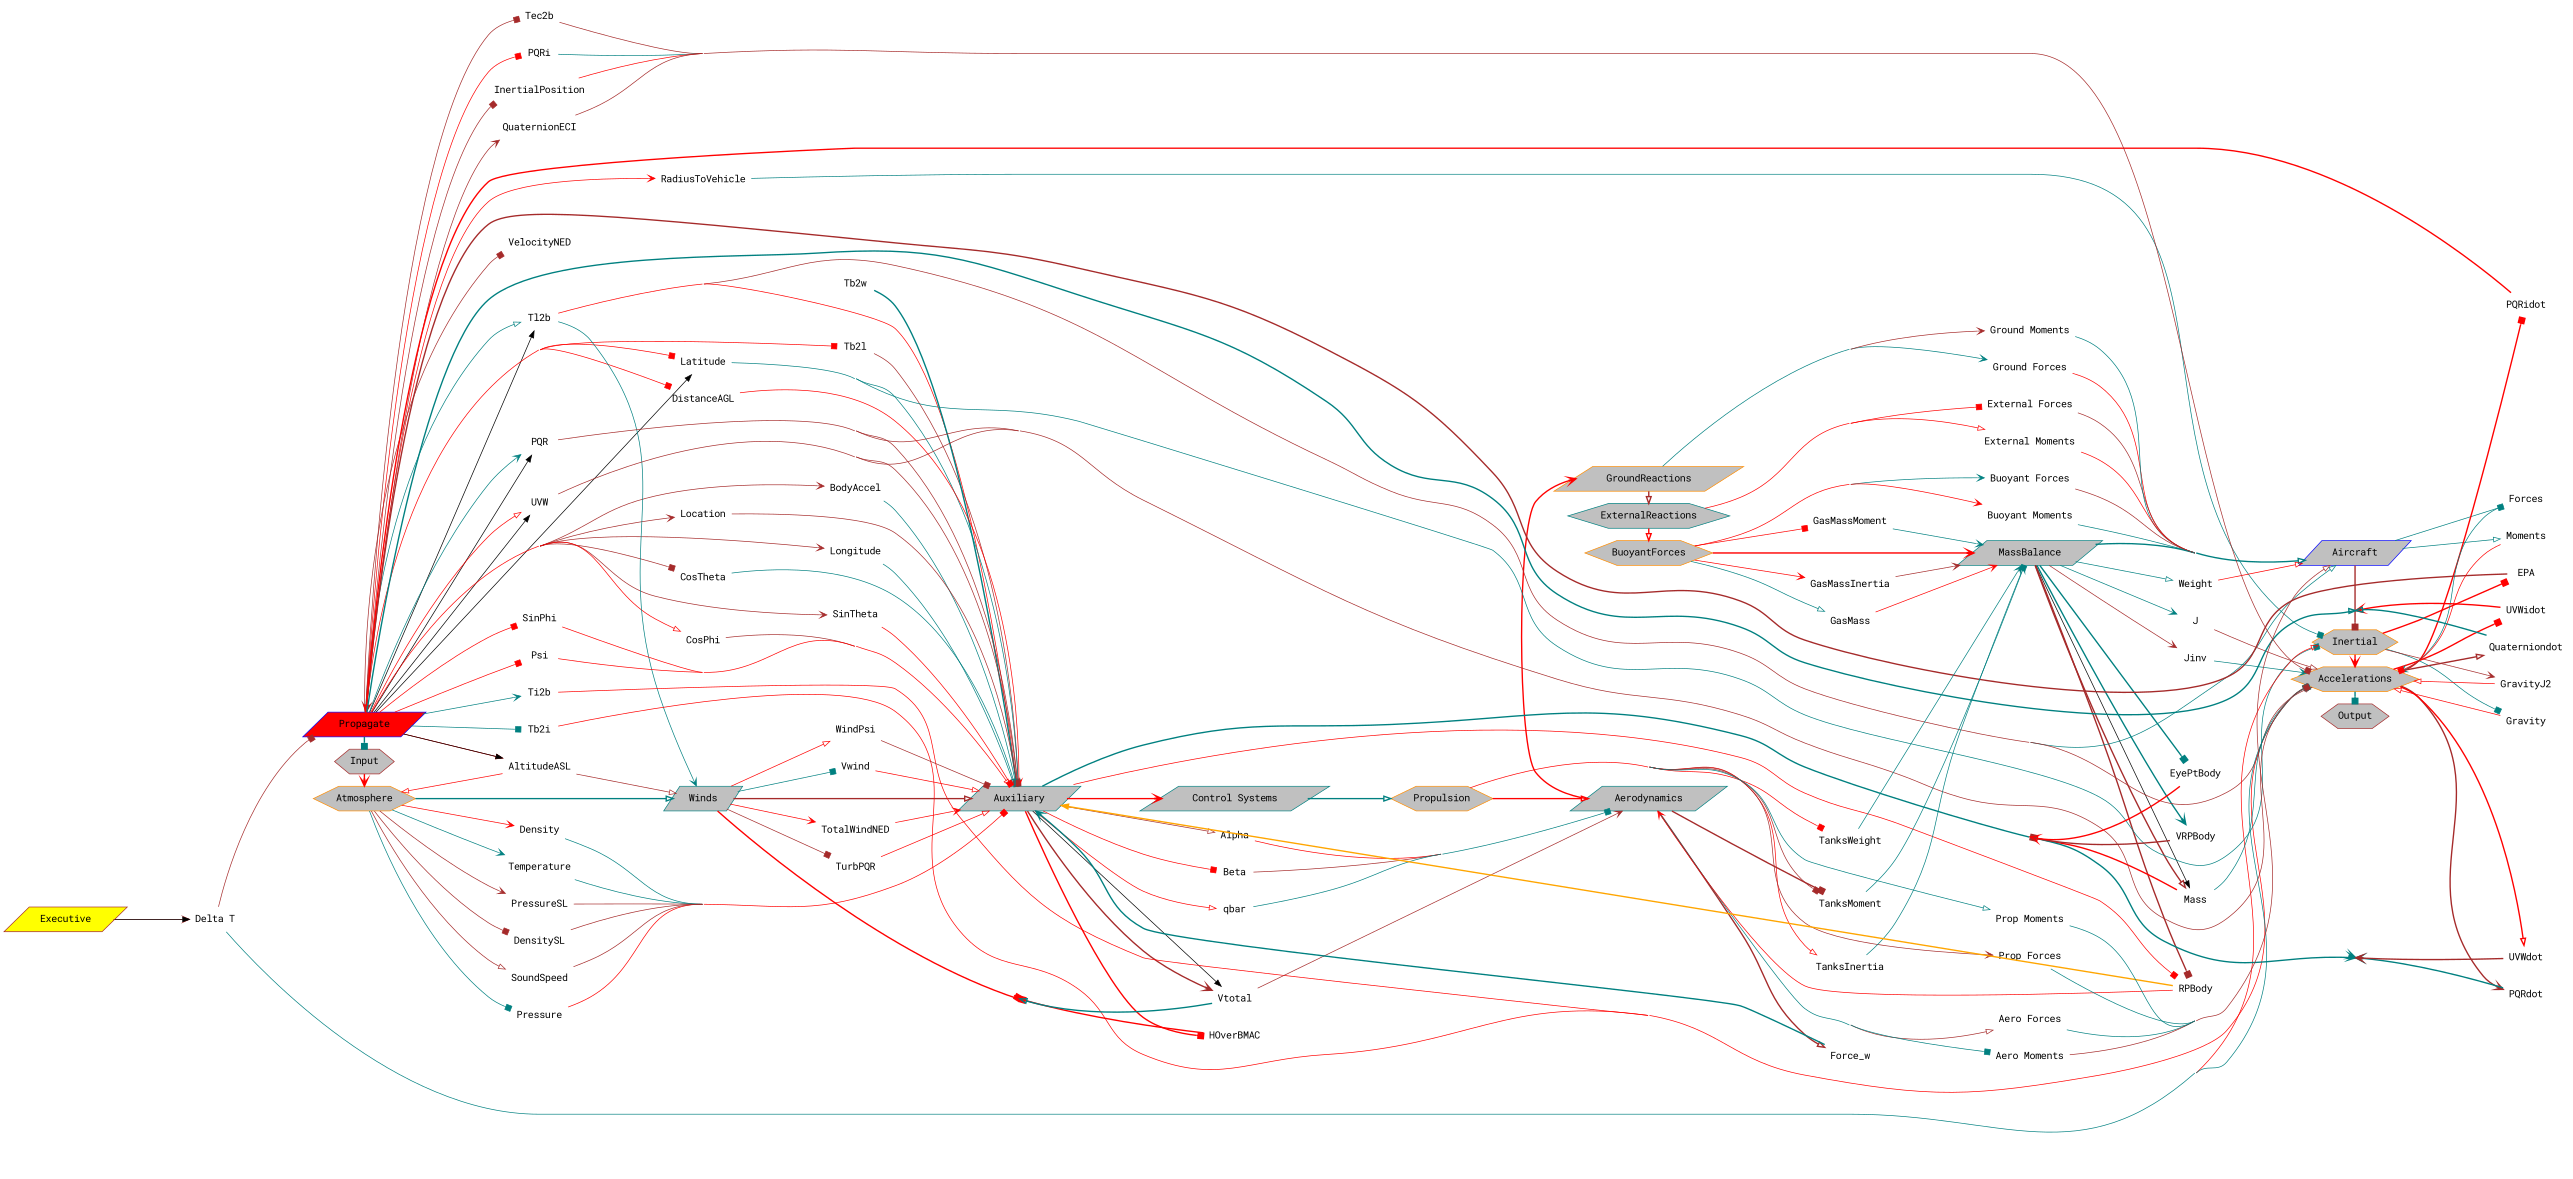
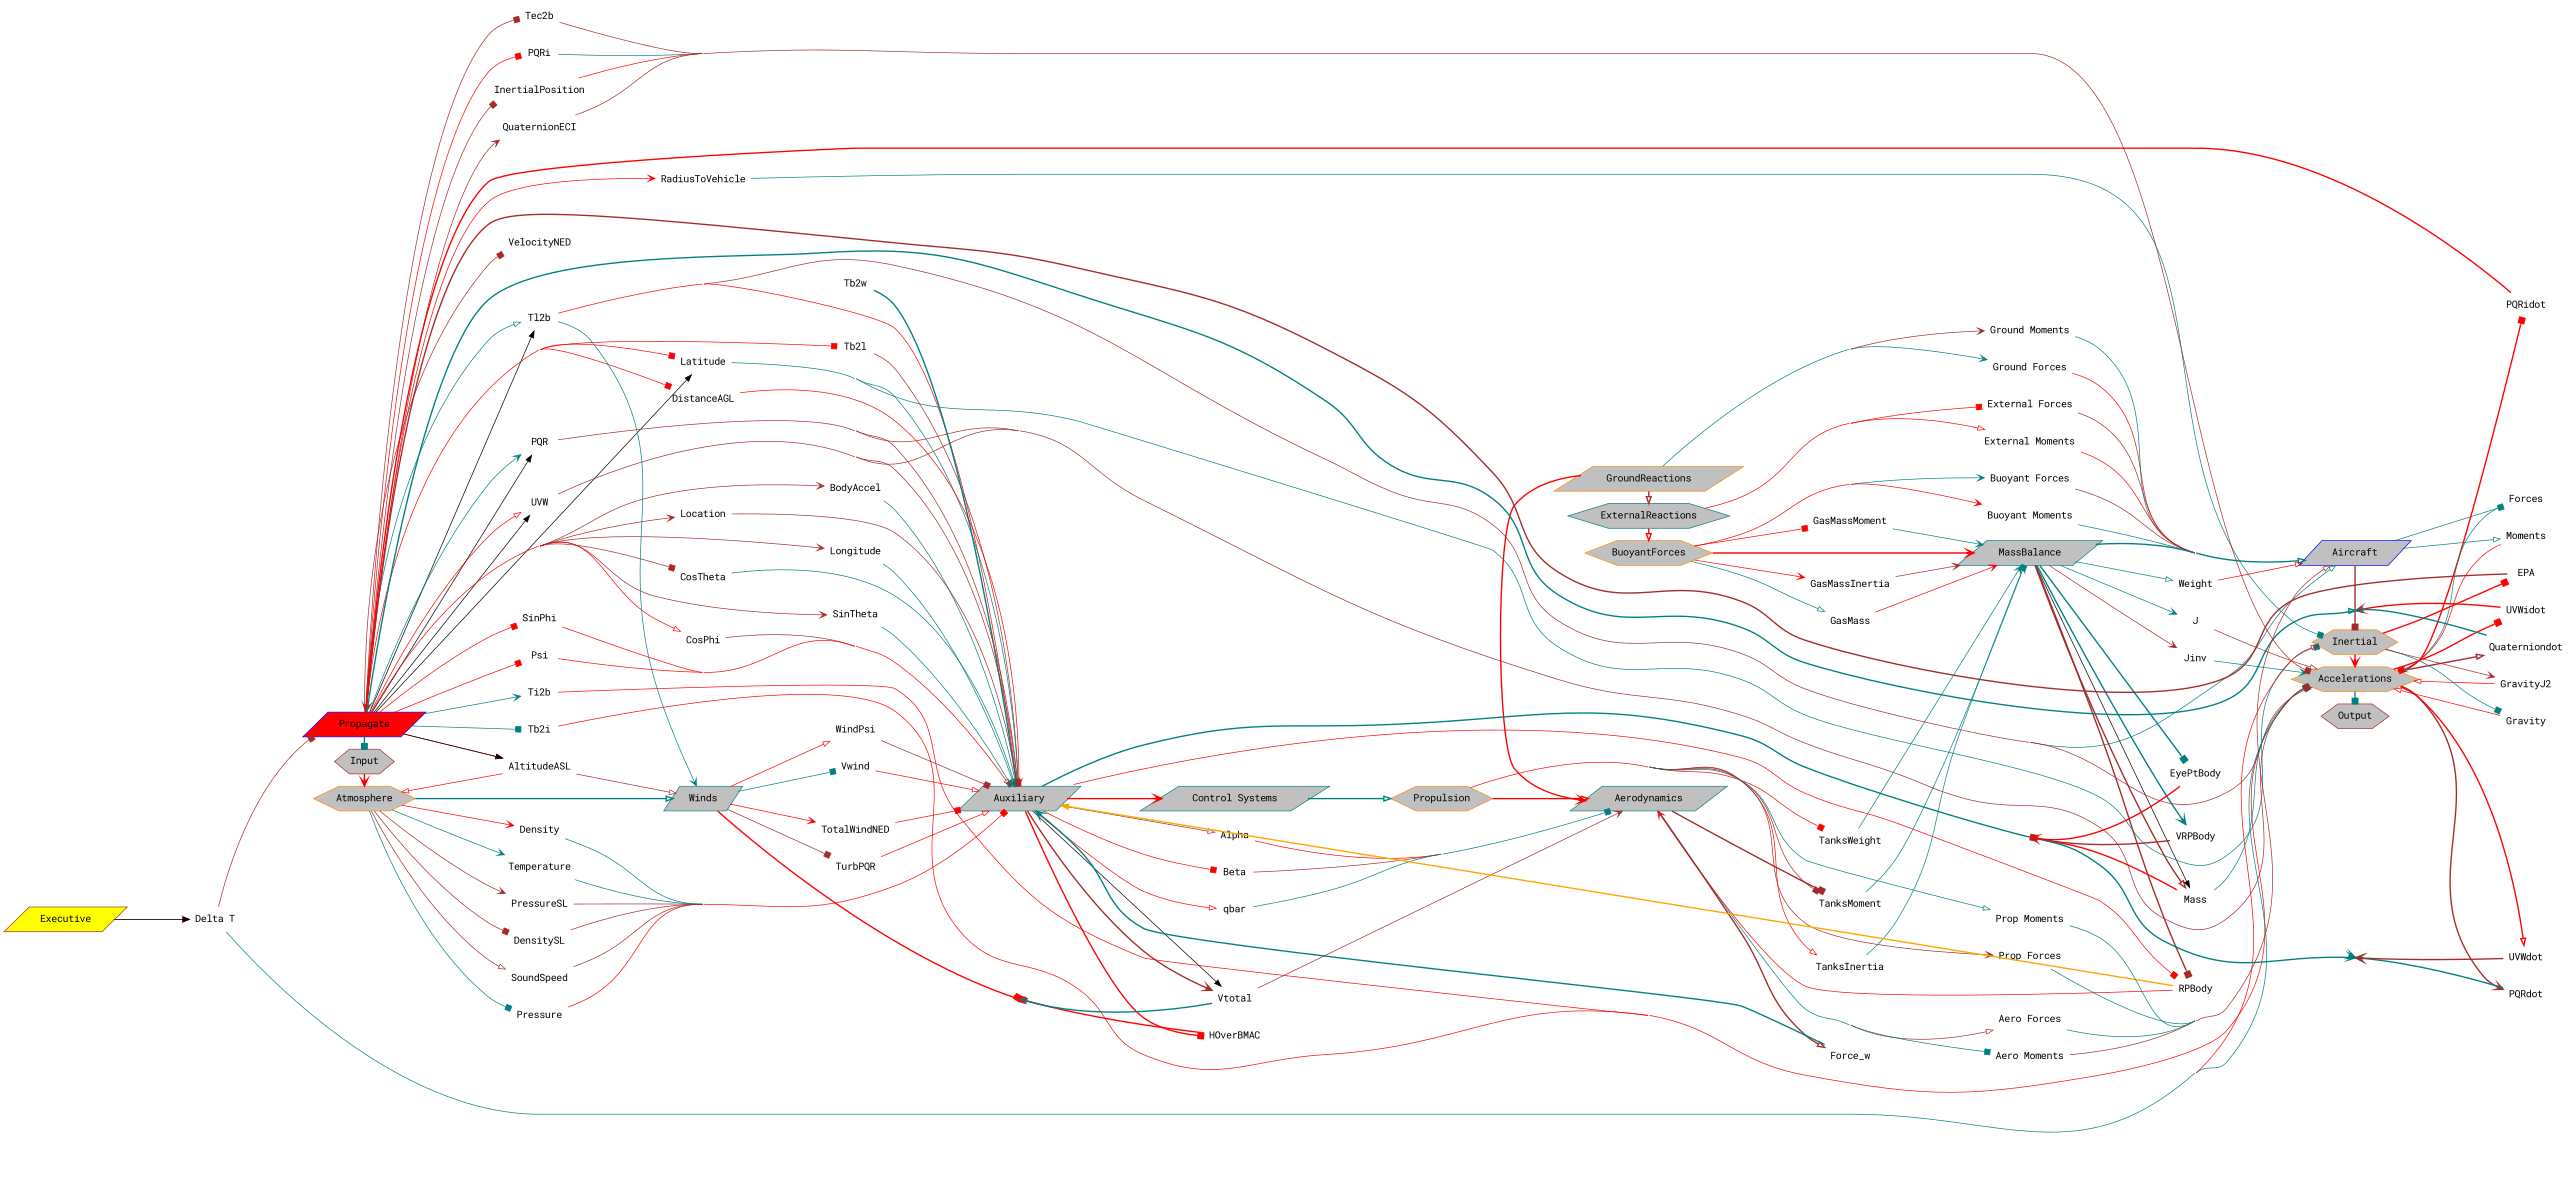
edge "Aerodynamics" -> "GroundReactions": reversed
edge "SinTheta" -> "Auxiliary": color red -> teal
edge "Winds" -> "Auxiliary": removed
edge "TotalWindNED" -> "Auxiliary": arrowhead vee -> box
